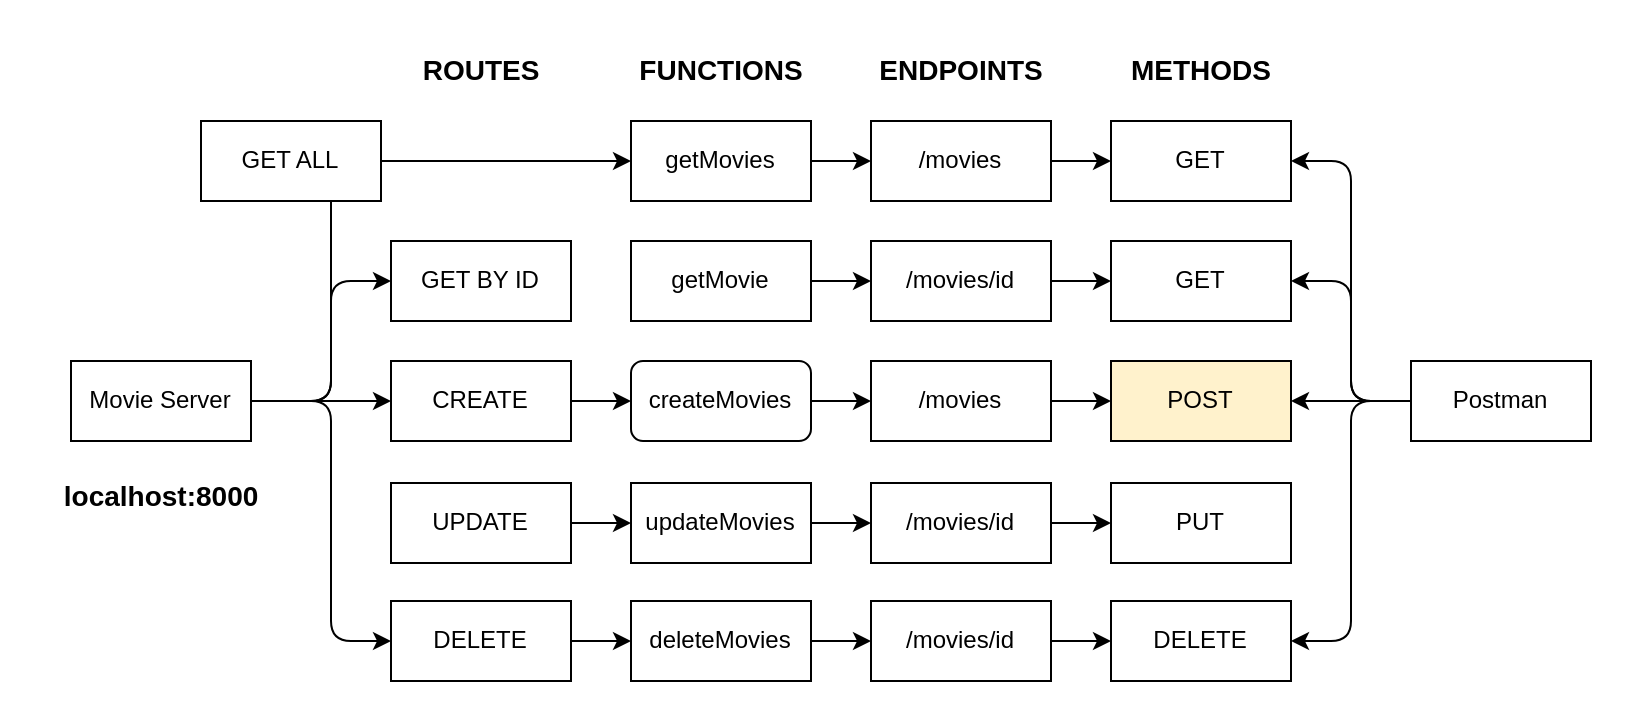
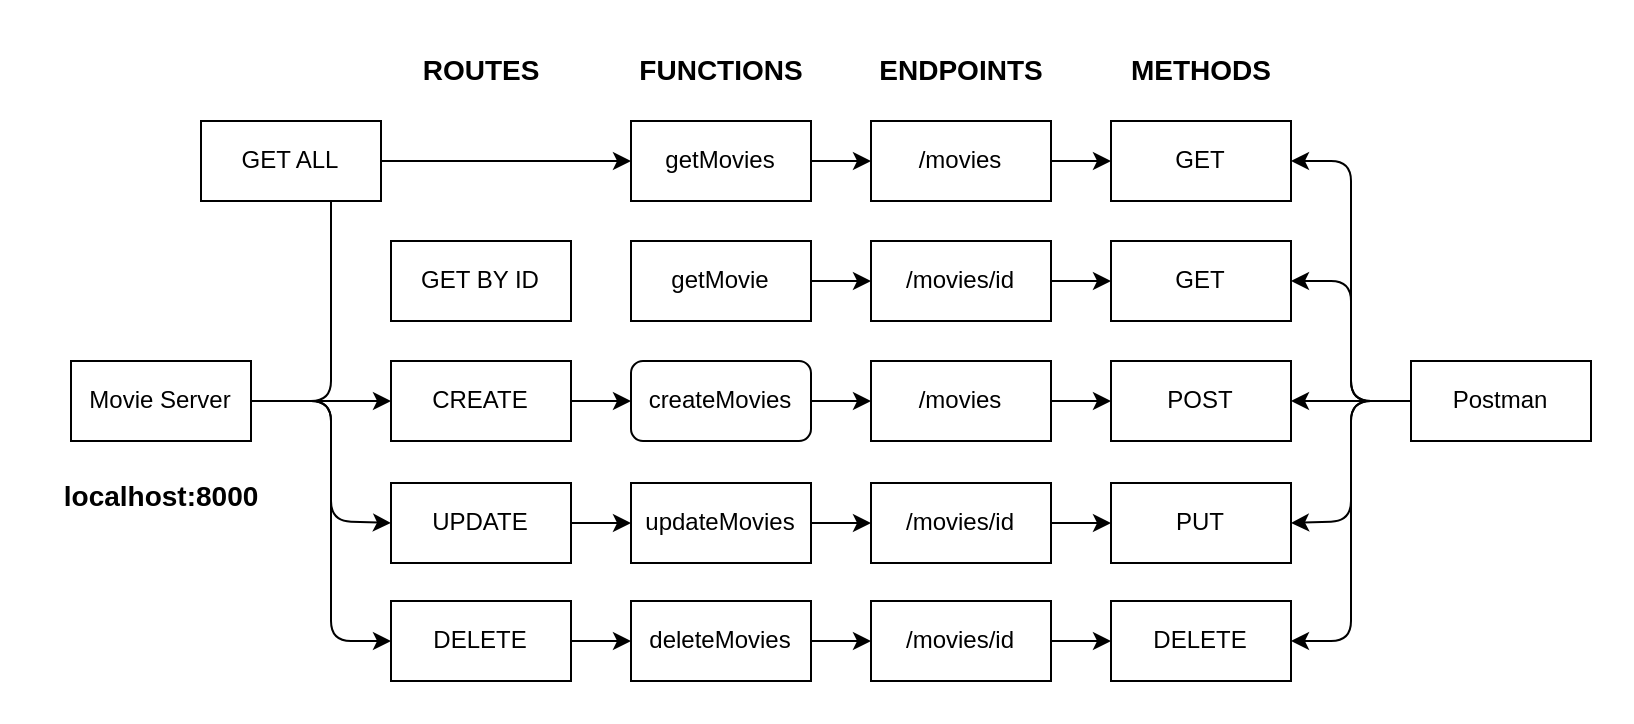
edge "Movie Server" -> "GET BY ID": removed
node "POST": fillcolor #fff2cc -> #ffffff
edge "Movie Server" -> "UPDATE": added
edge "Postman" -> "PUT": added
